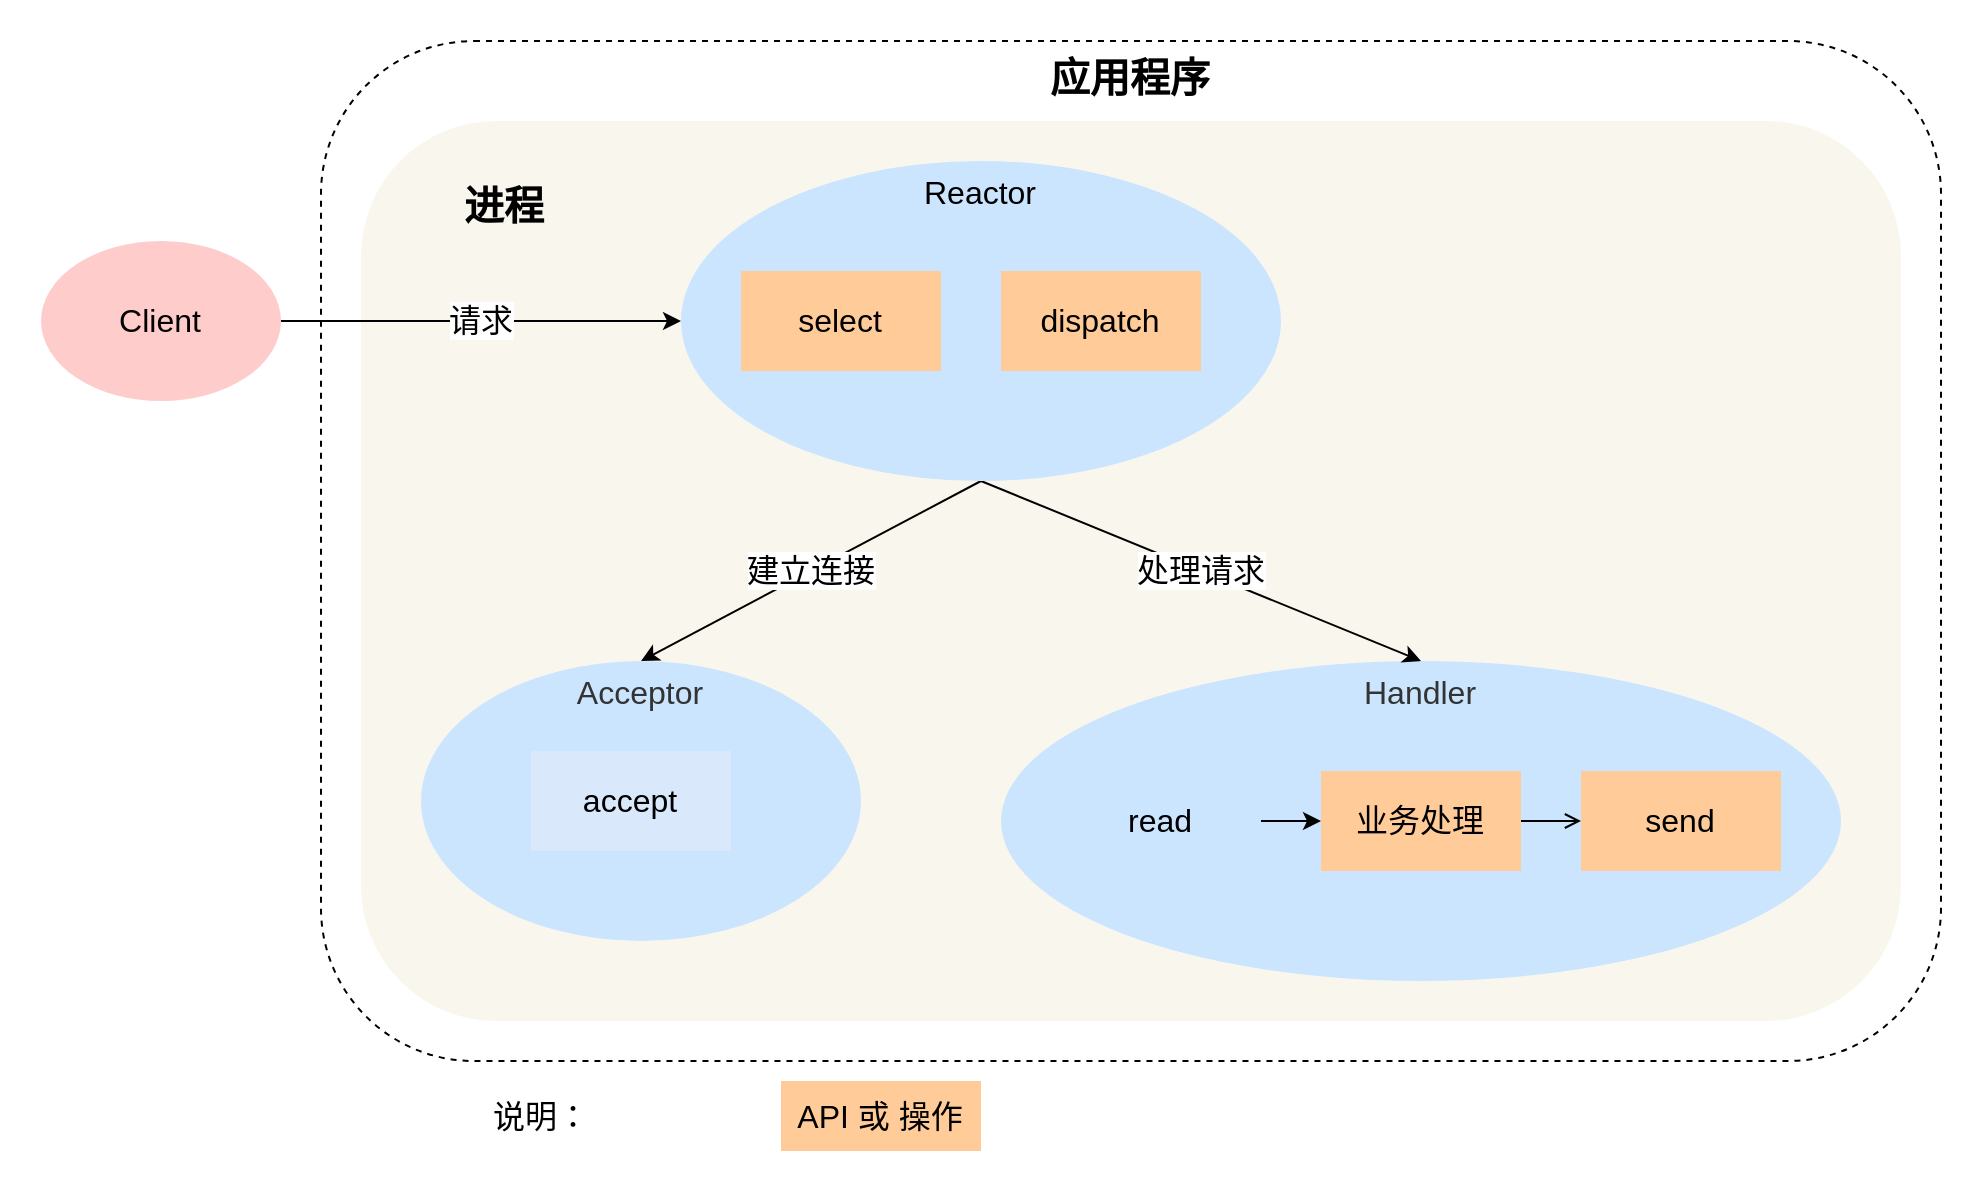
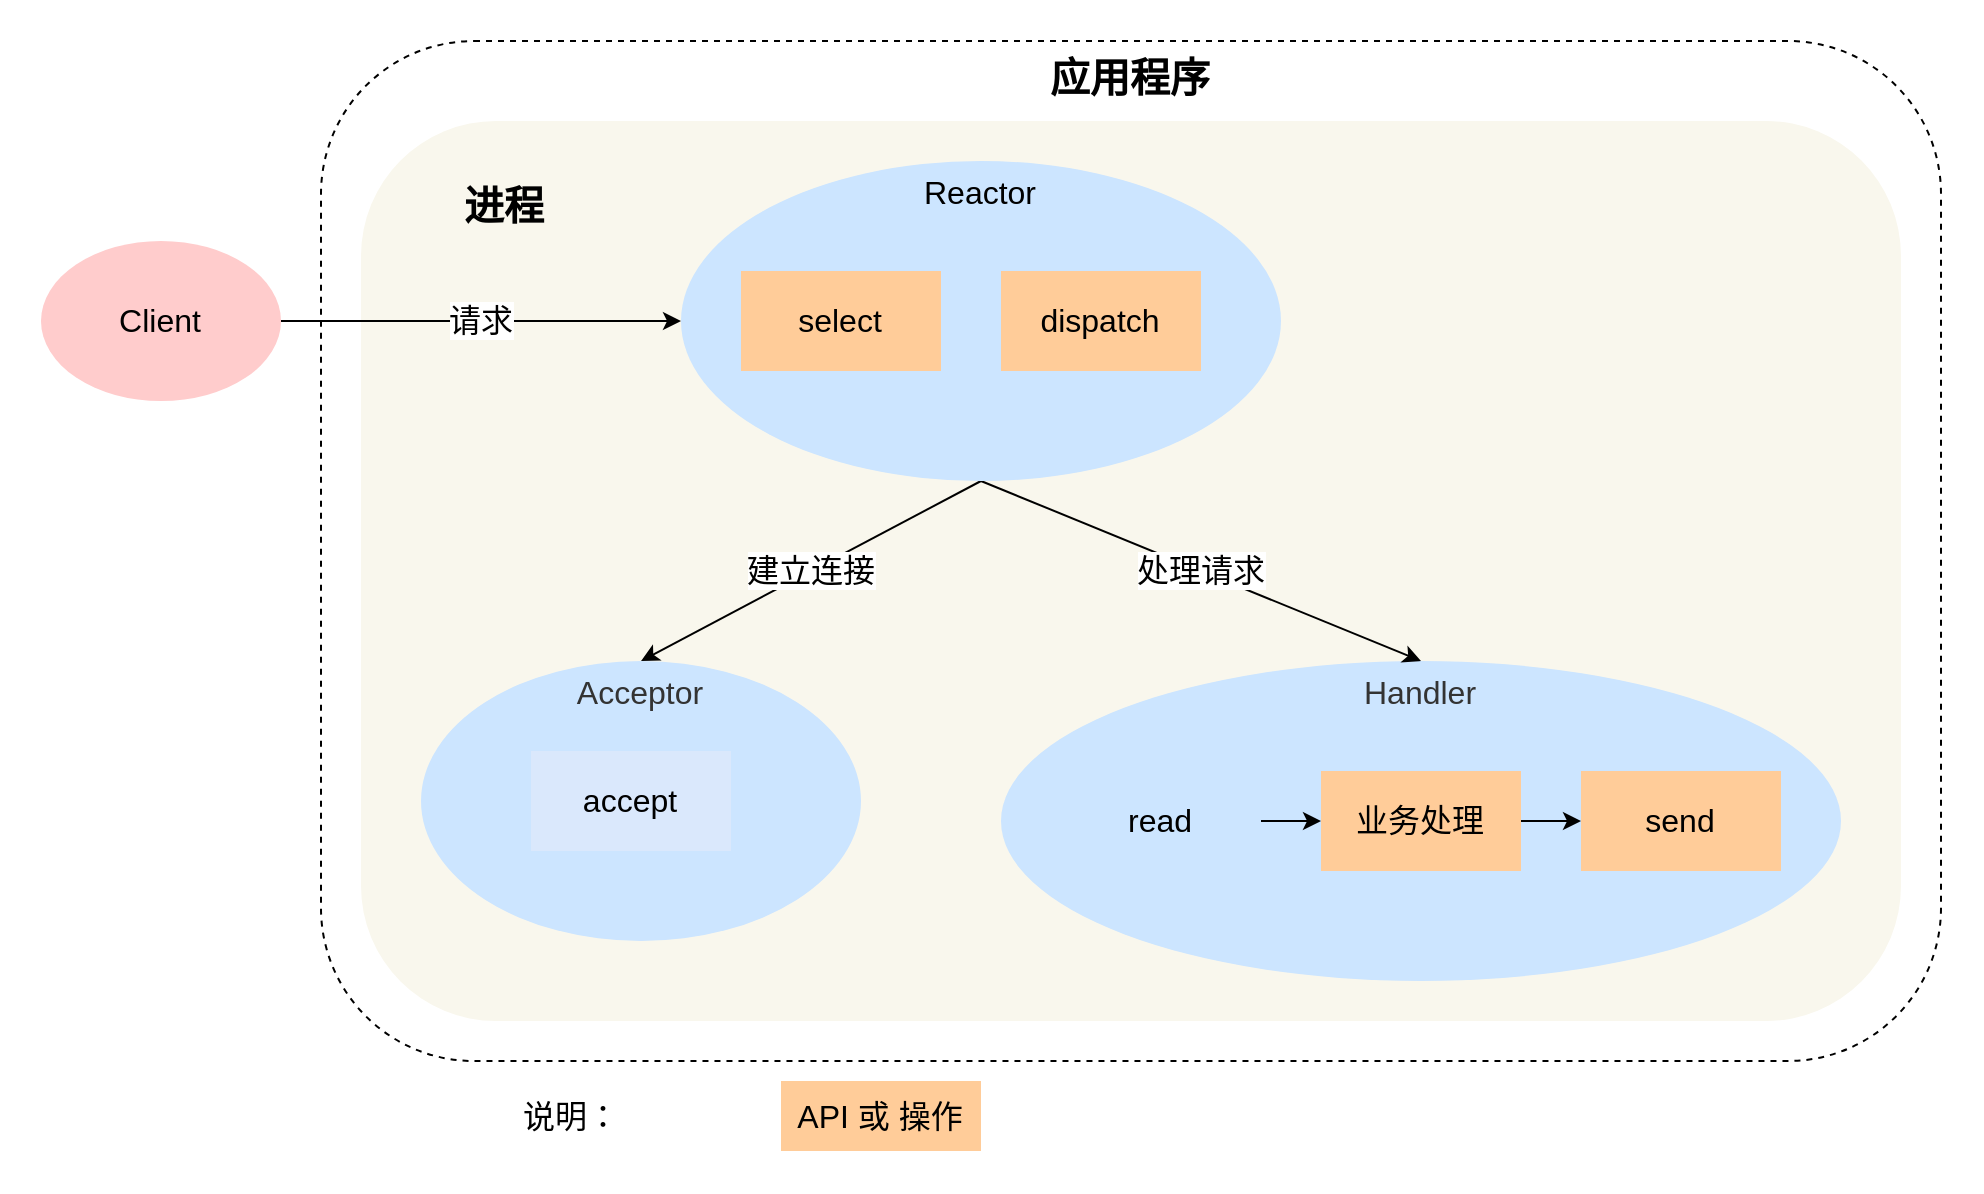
edge "业务处理" -> "send": arrowhead open -> classic
node "说明：": moved (541, 1116) -> (571, 1116)
